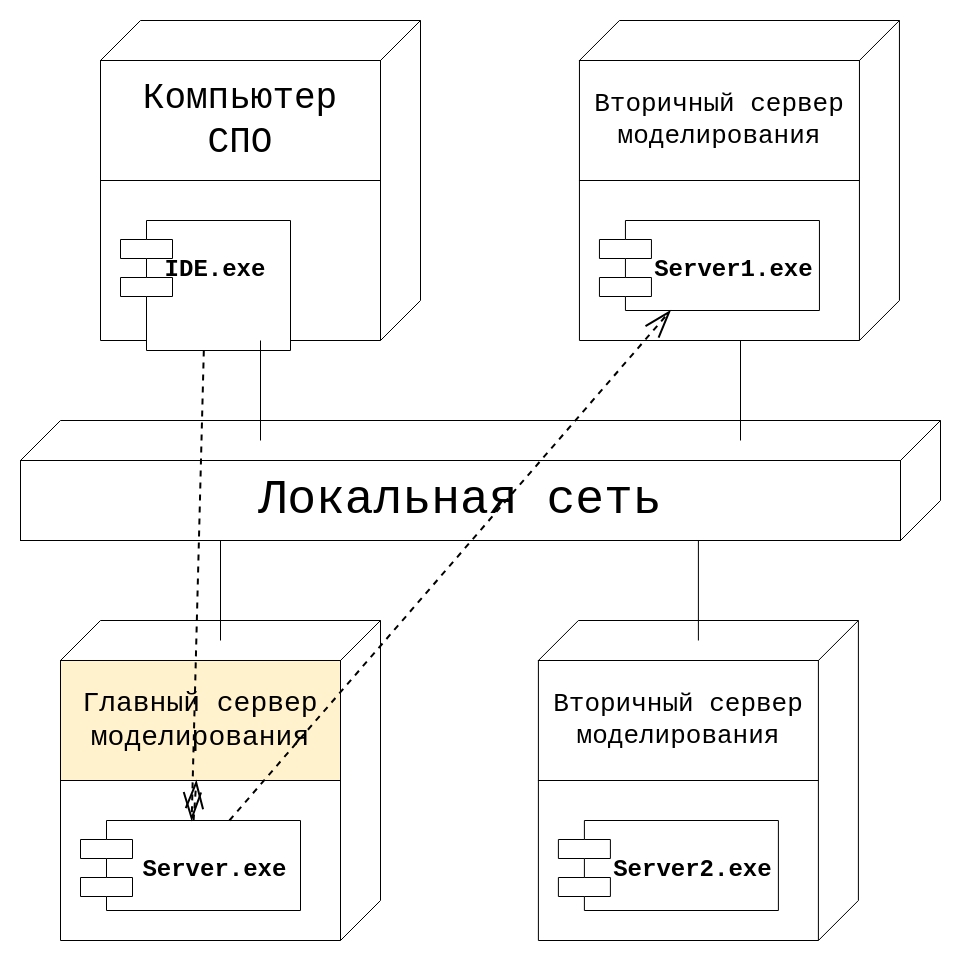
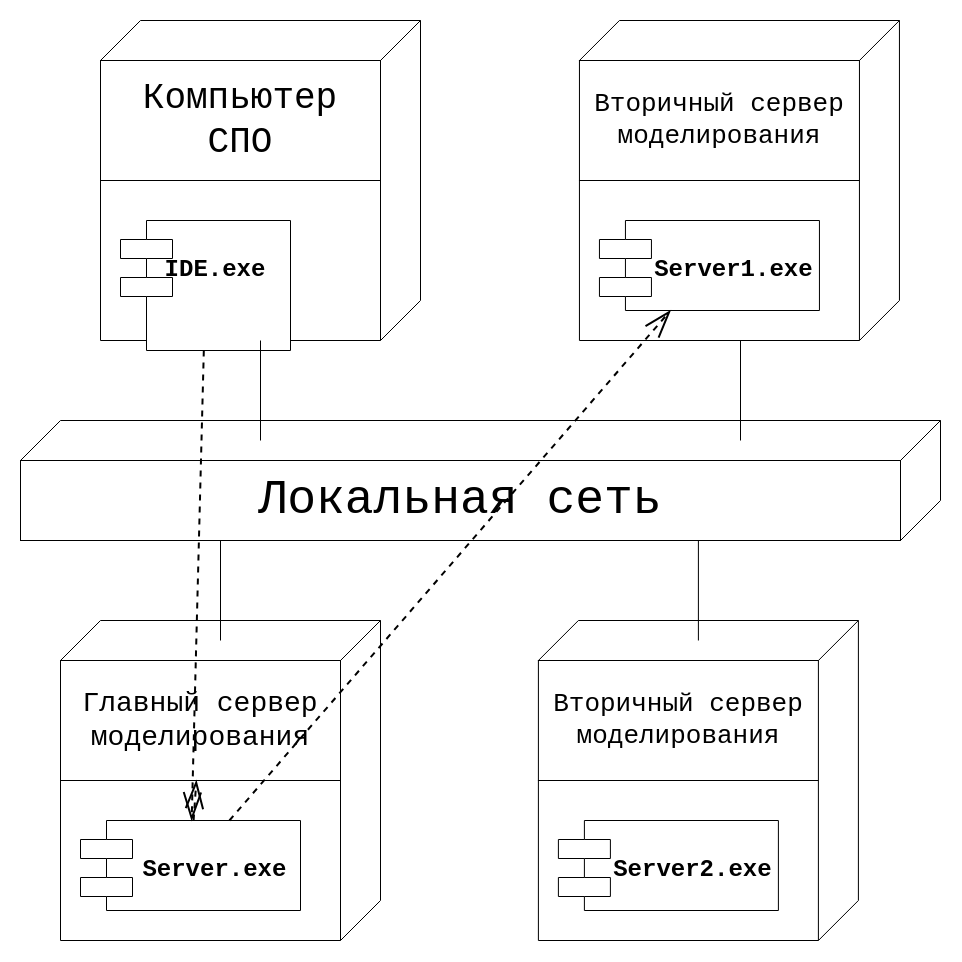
node "Главный сервер моделирования": fillcolor #fff2cc -> #ffffff
